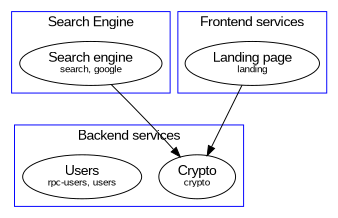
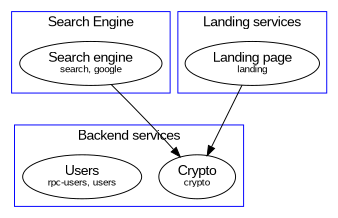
cluster "Frontend services": label "Frontend services" -> "Landing services"
